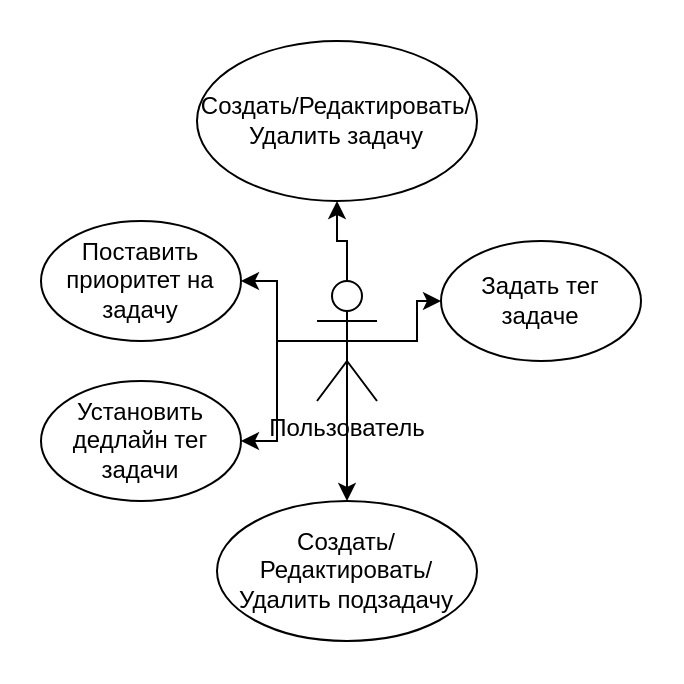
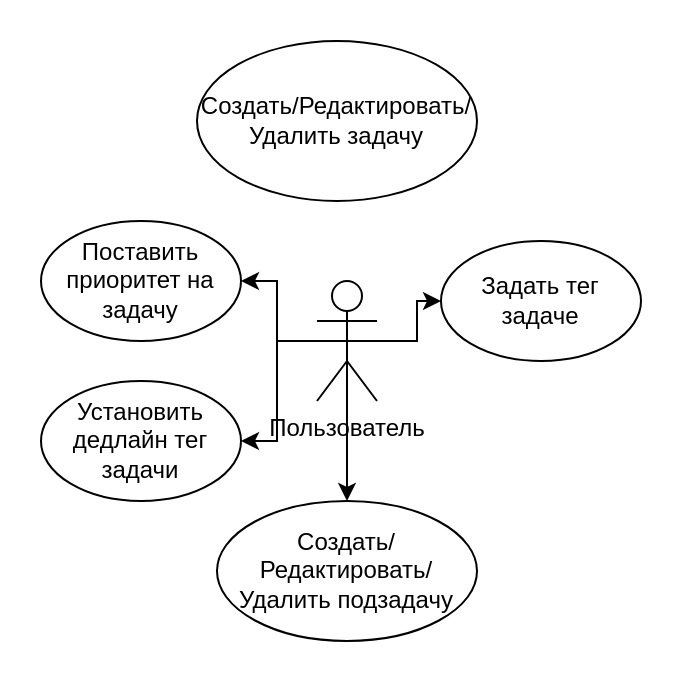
edge "Пользователь" -> "Создать/Редактировать/Удалить задачу": removed
